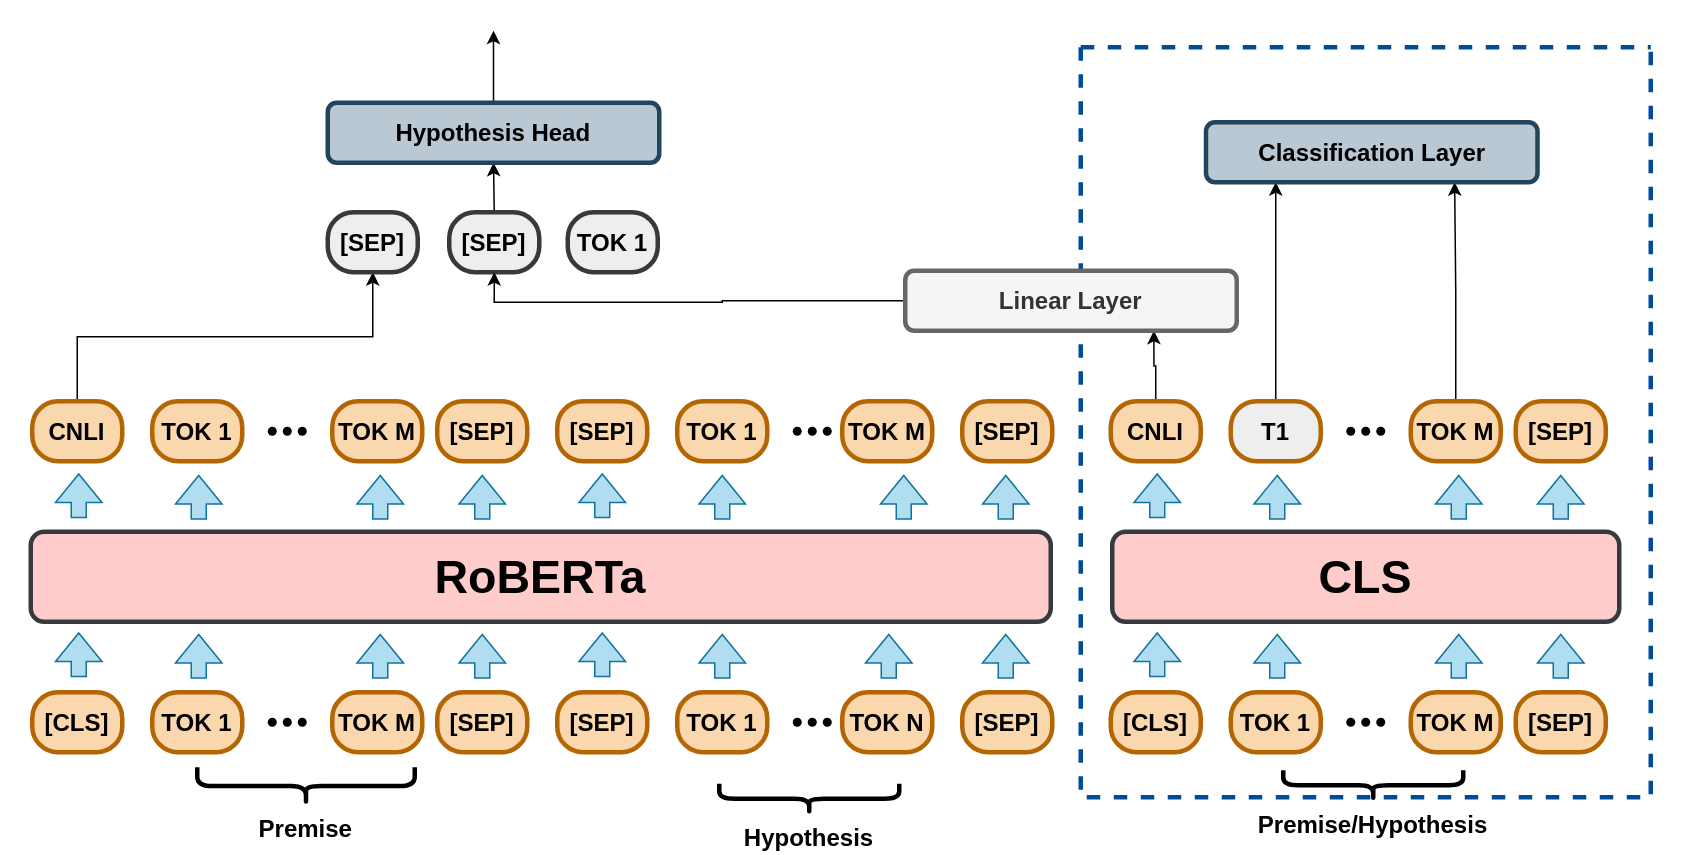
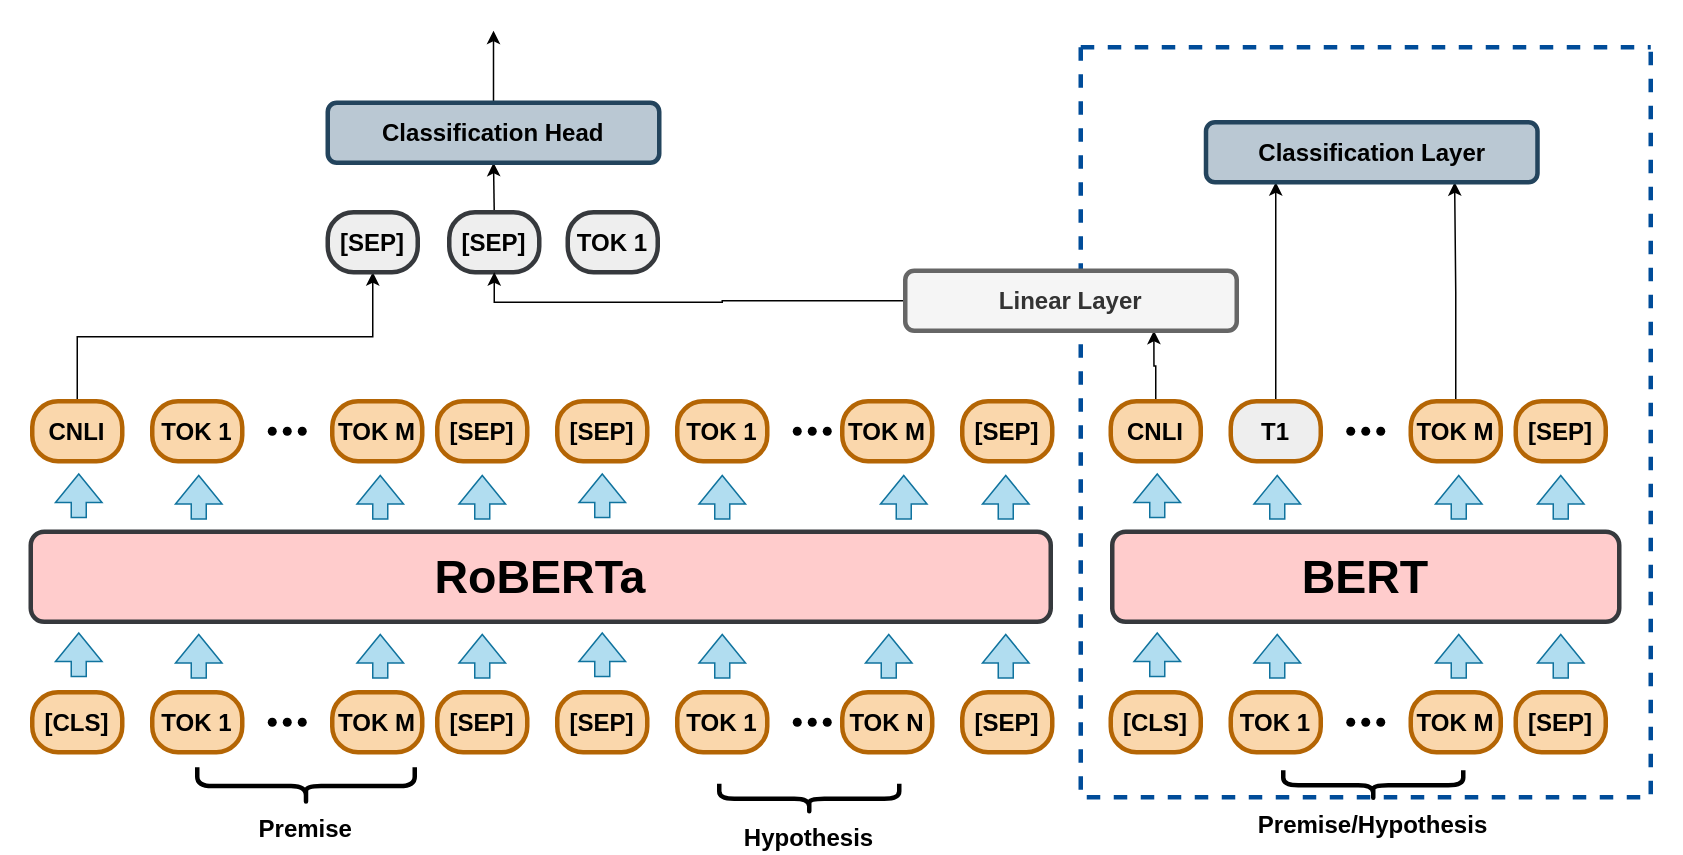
node "Hypothesis Head": label "Hypothesis Head" -> "Classification Head"
node "CLS": label "CLS" -> "BERT"
